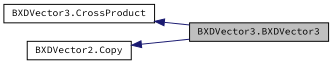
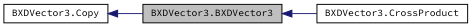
edge "BXDVector3.BXDVector3" -> "BXDVector3.CrossProduct": reversed
node "BXDVector2.Copy": label "BXDVector2.Copy" -> "BXDVector3.Copy"
